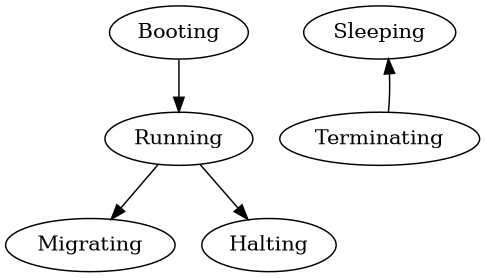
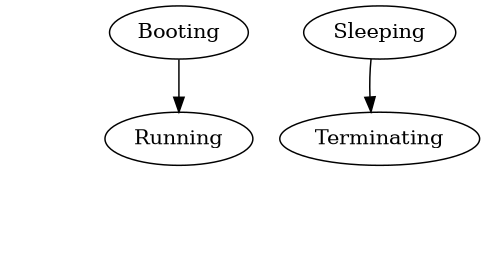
edge "Terminating" -> "Sleeping": reversed
node "Migrating": removed
node "Halting": removed
